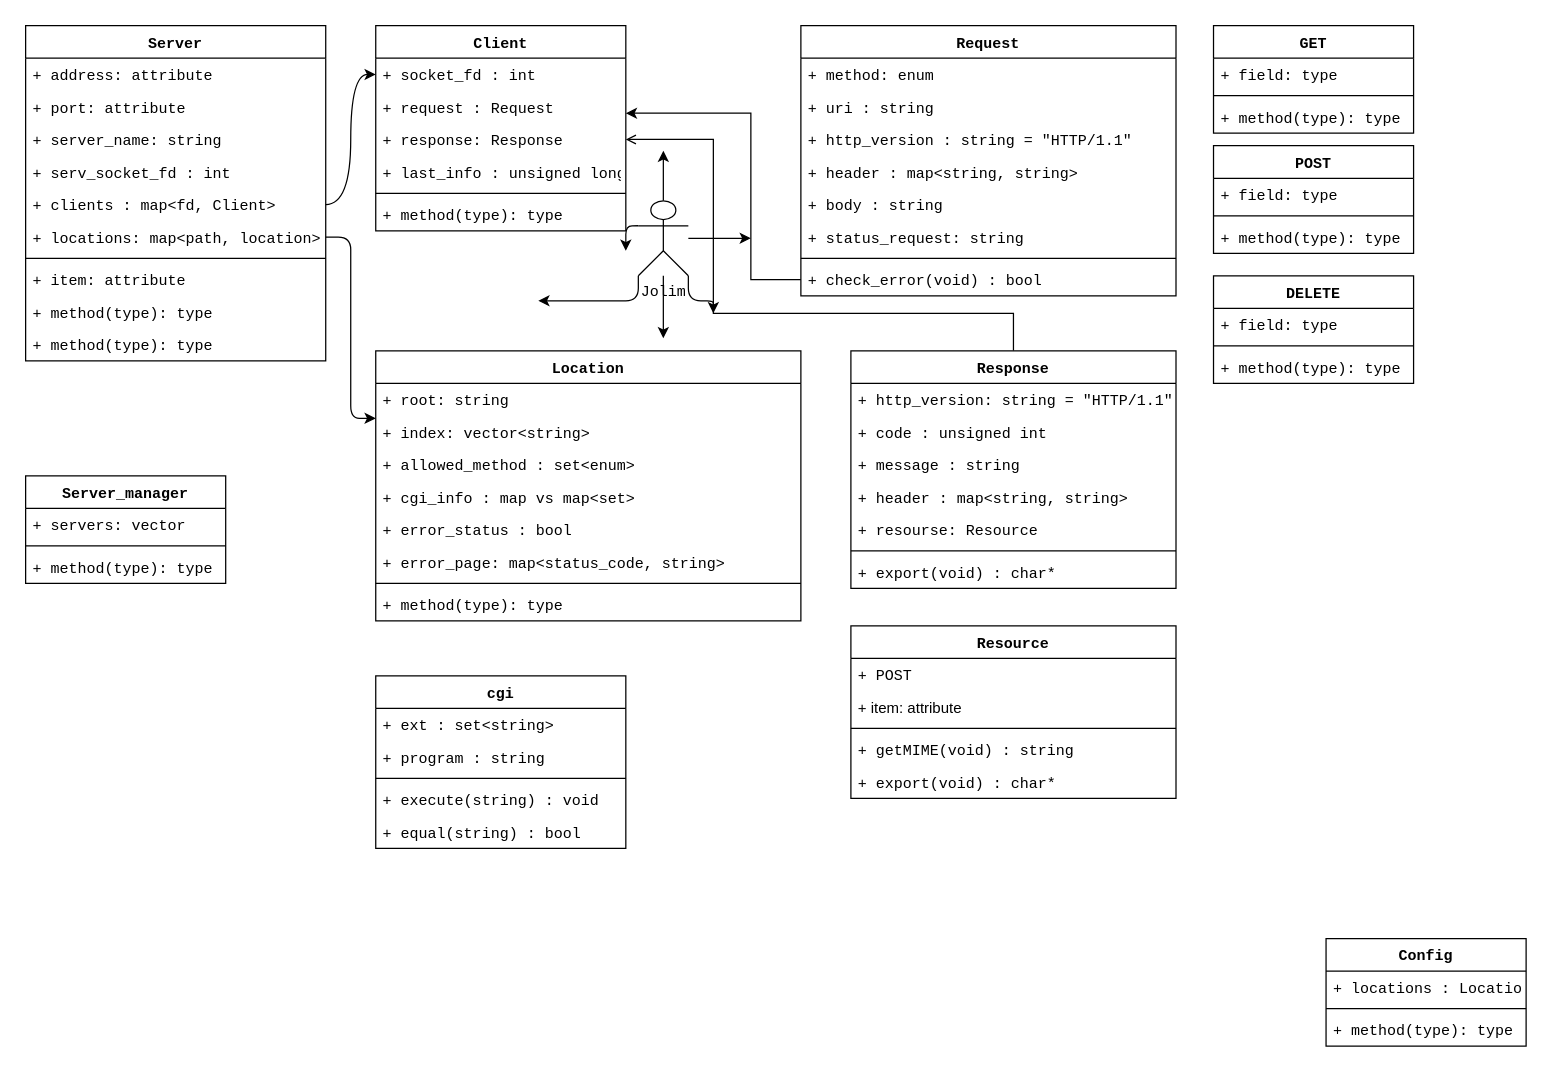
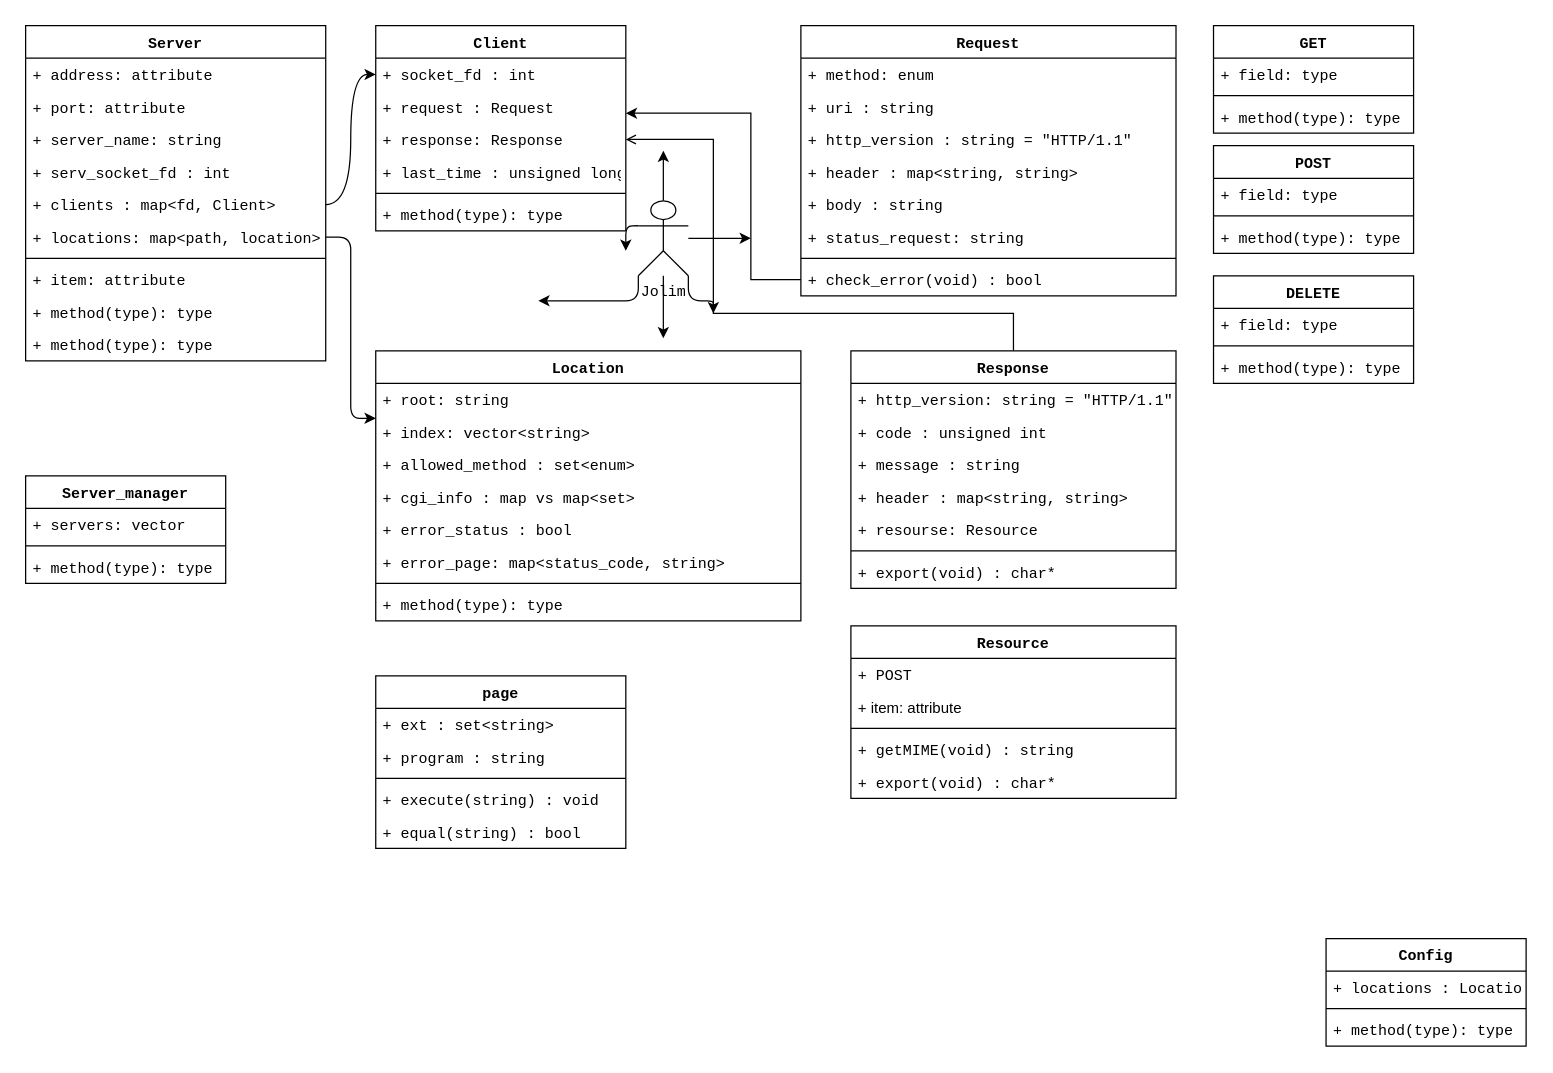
node "+ last_info : unsigned long": label "+ last_info : unsigned long" -> "+ last_time : unsigned long"
node "cgi": label "cgi" -> "page"
